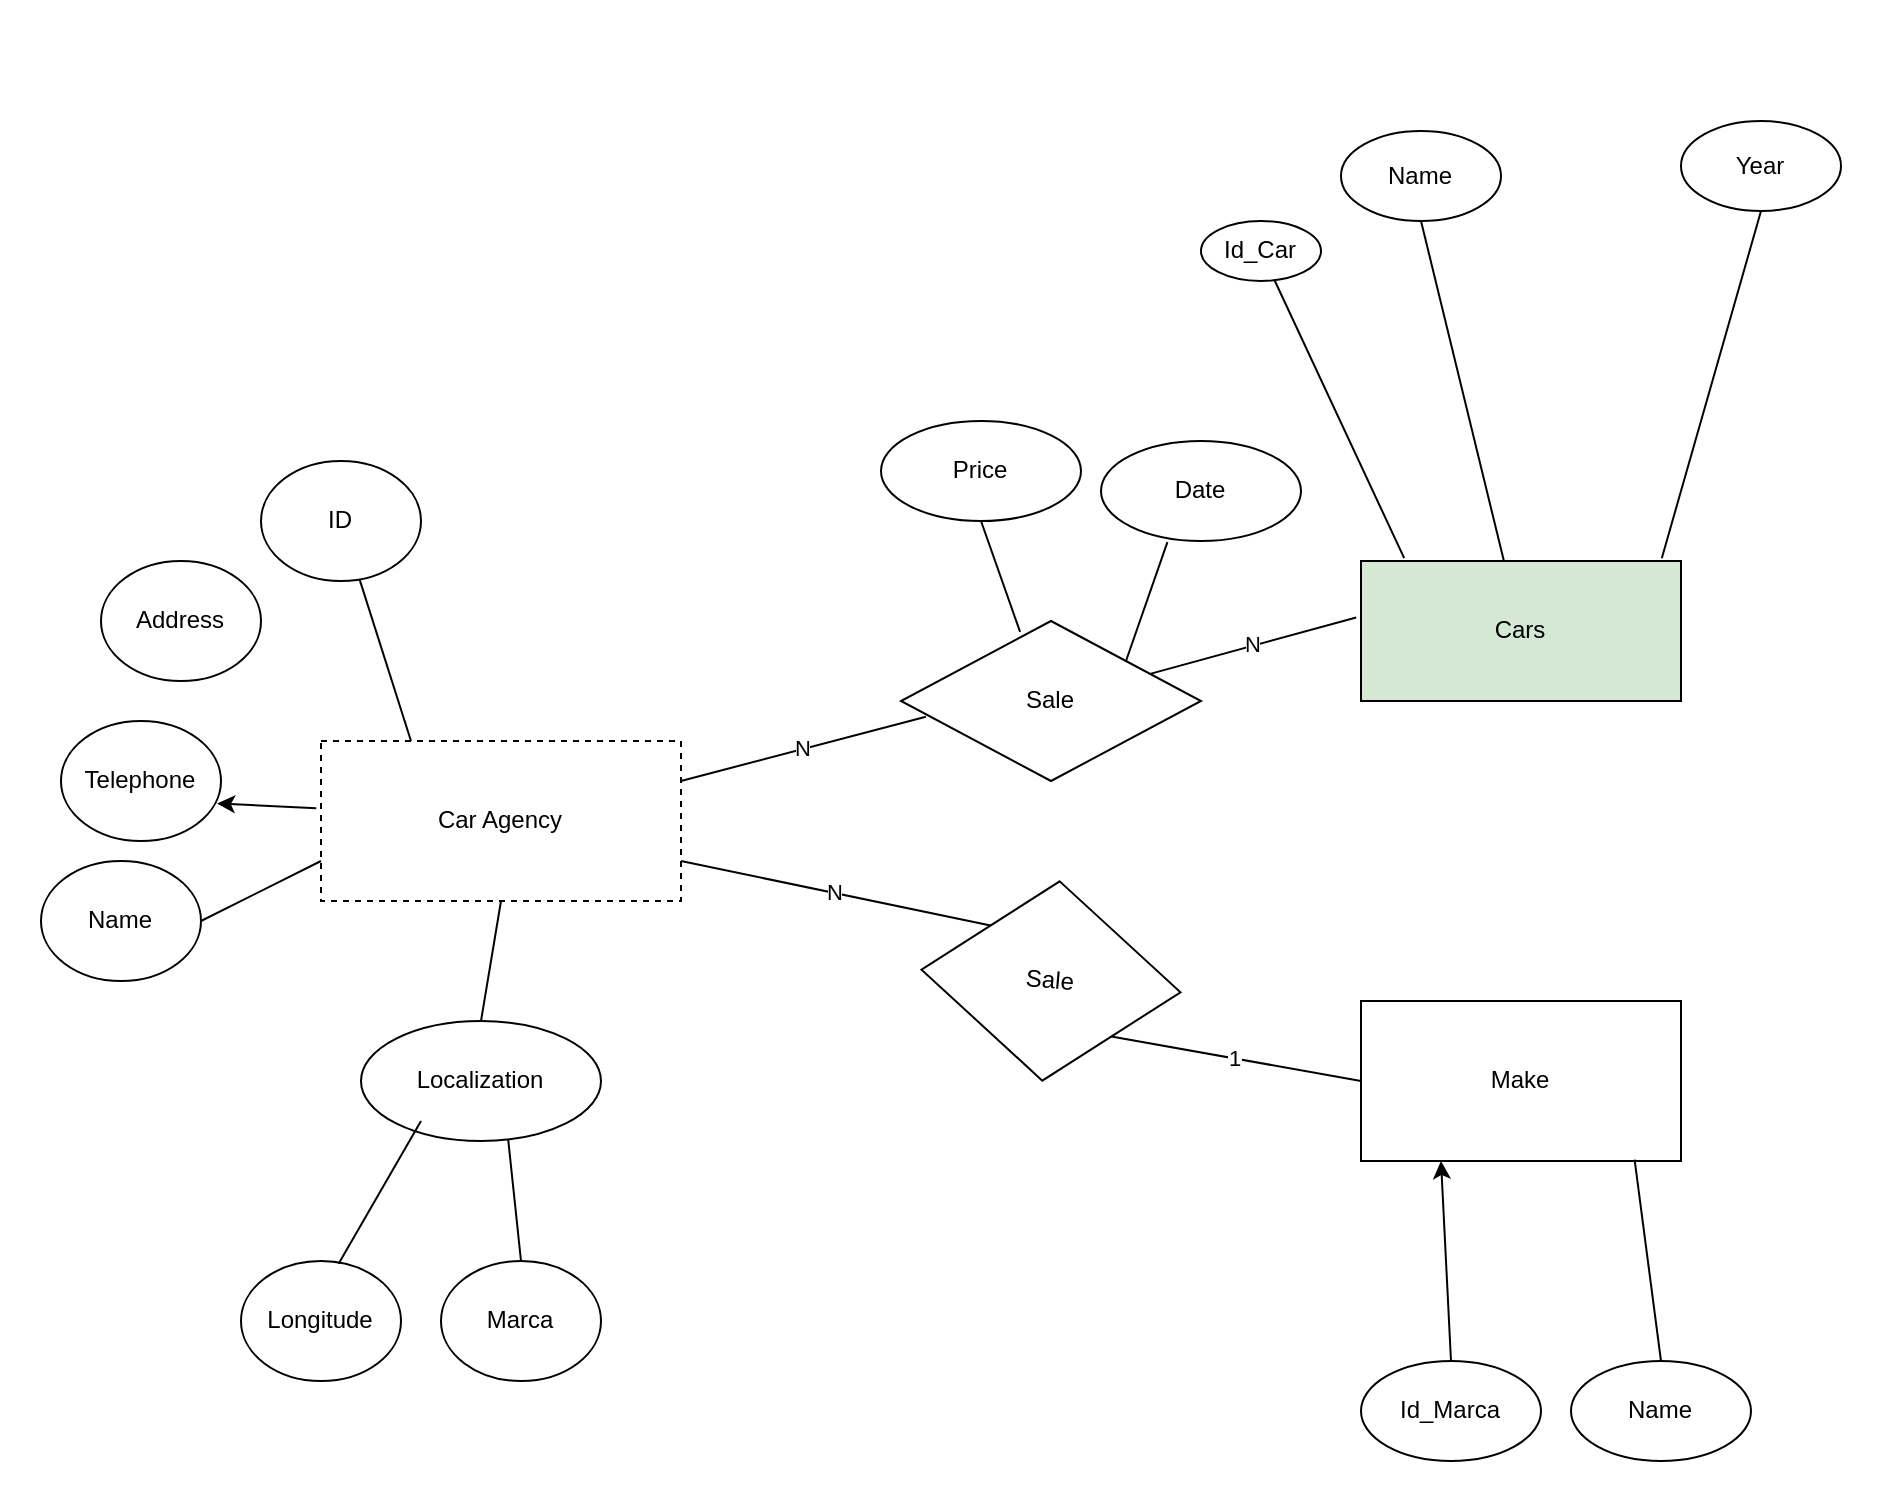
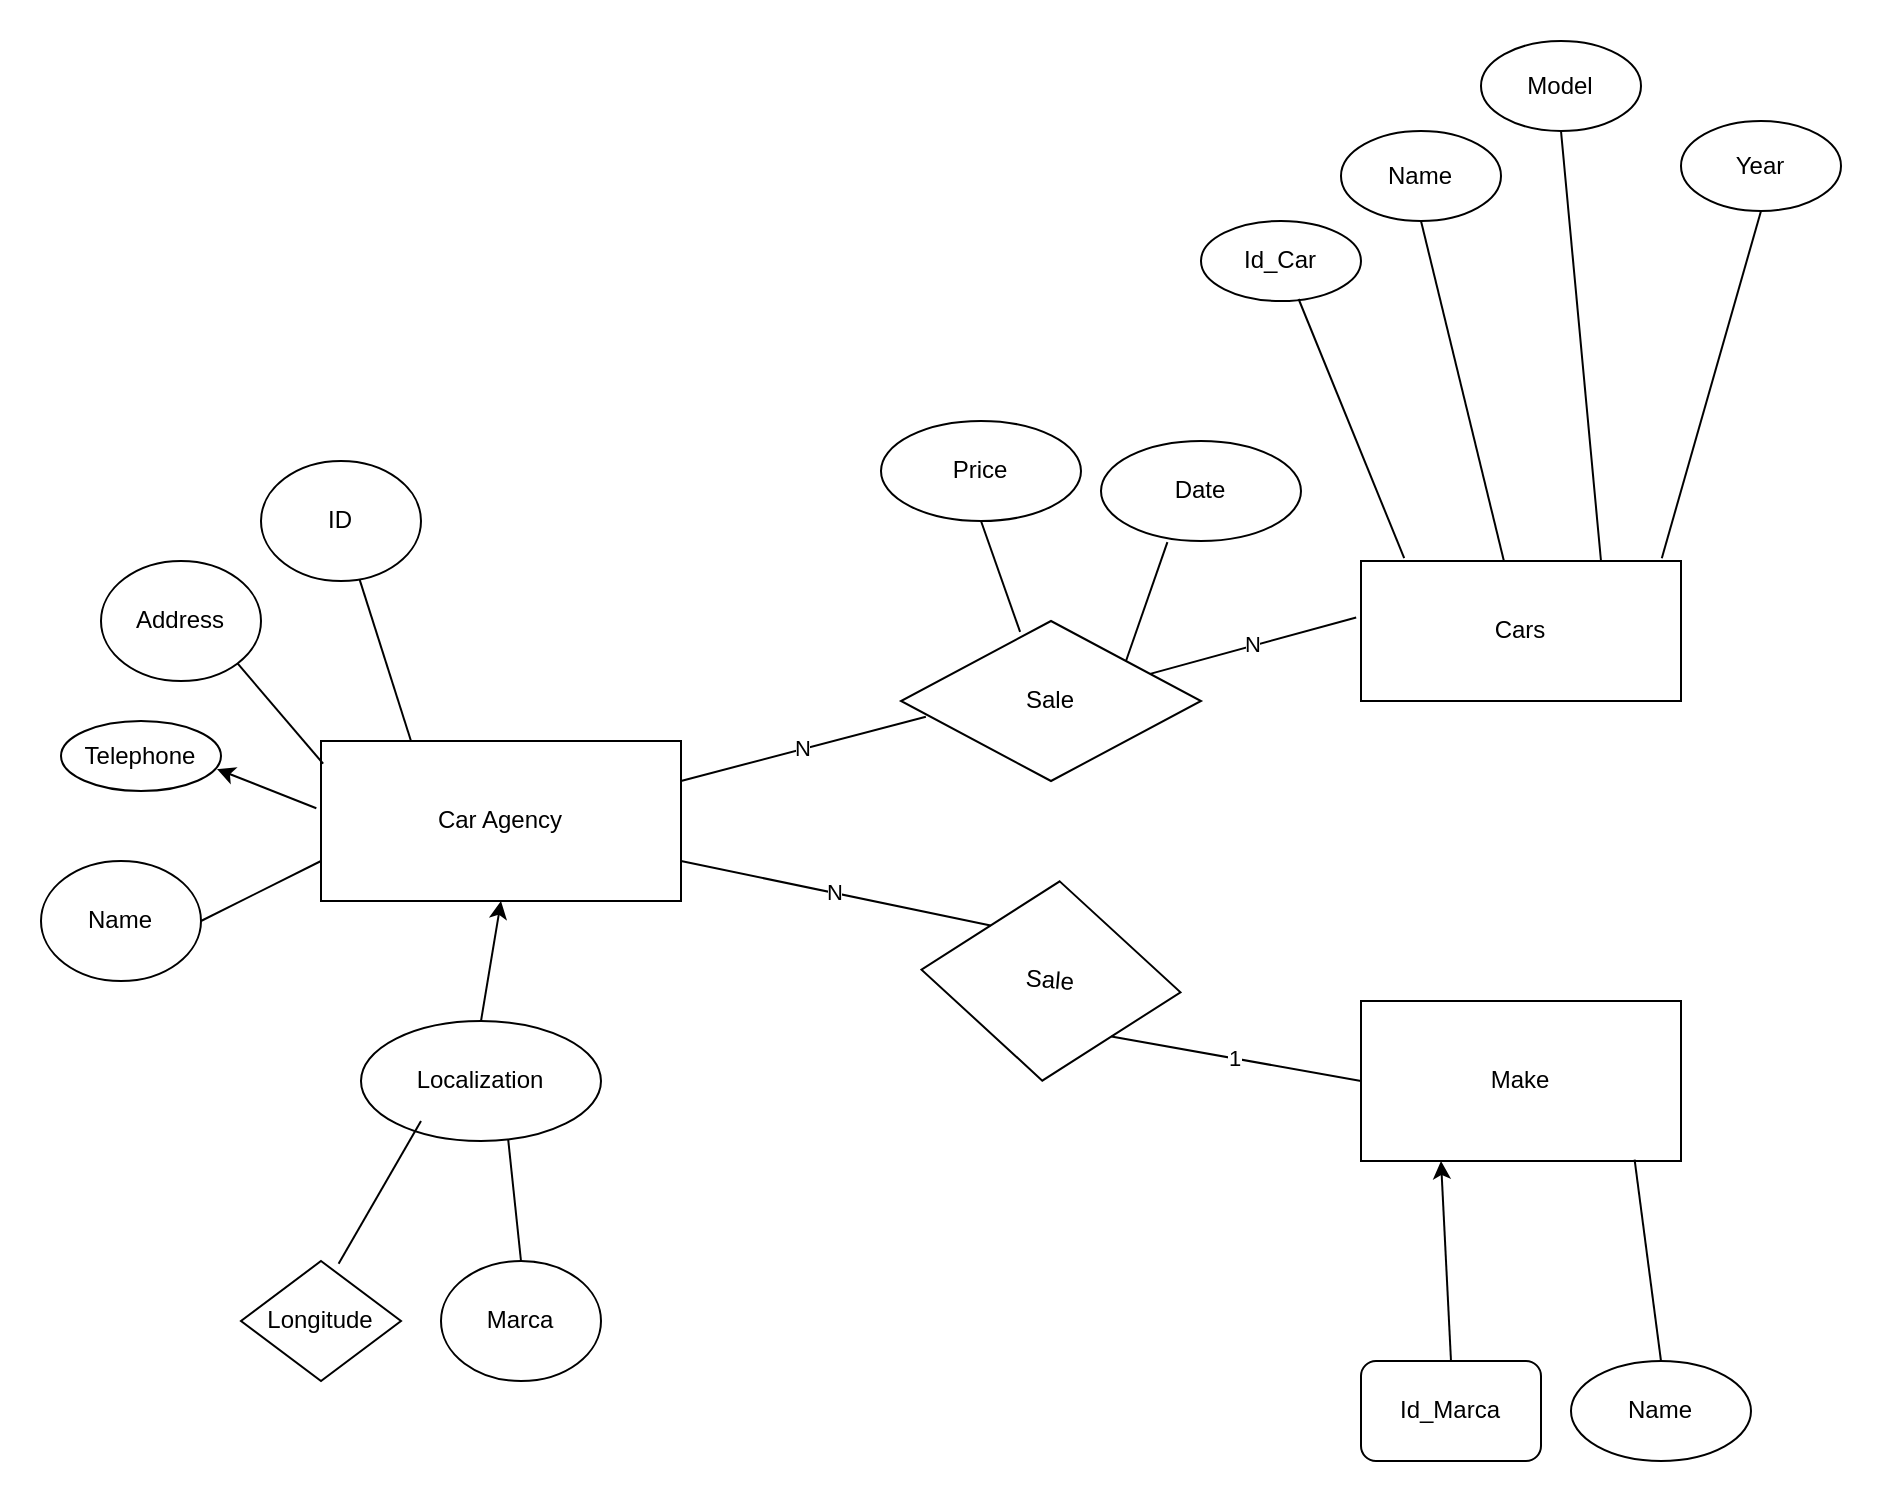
node "Model": added
node "Id_Car": size 120x60 -> 160x80
edge "Model" -- "Cars": added
node "Cars": fillcolor #d5e8d4 -> #ffffff
edge "Address" -- "Car Agency": added
node "Telephone": size 160x120 -> 160x70
node "Car Agency": style dashed -> solid
edge "Car Agency" -- "Localization": arrowhead none -> classic
node "Longitude": shape ellipse -> diamond
node "Id_Marca": shape ellipse -> rounded rectangle
